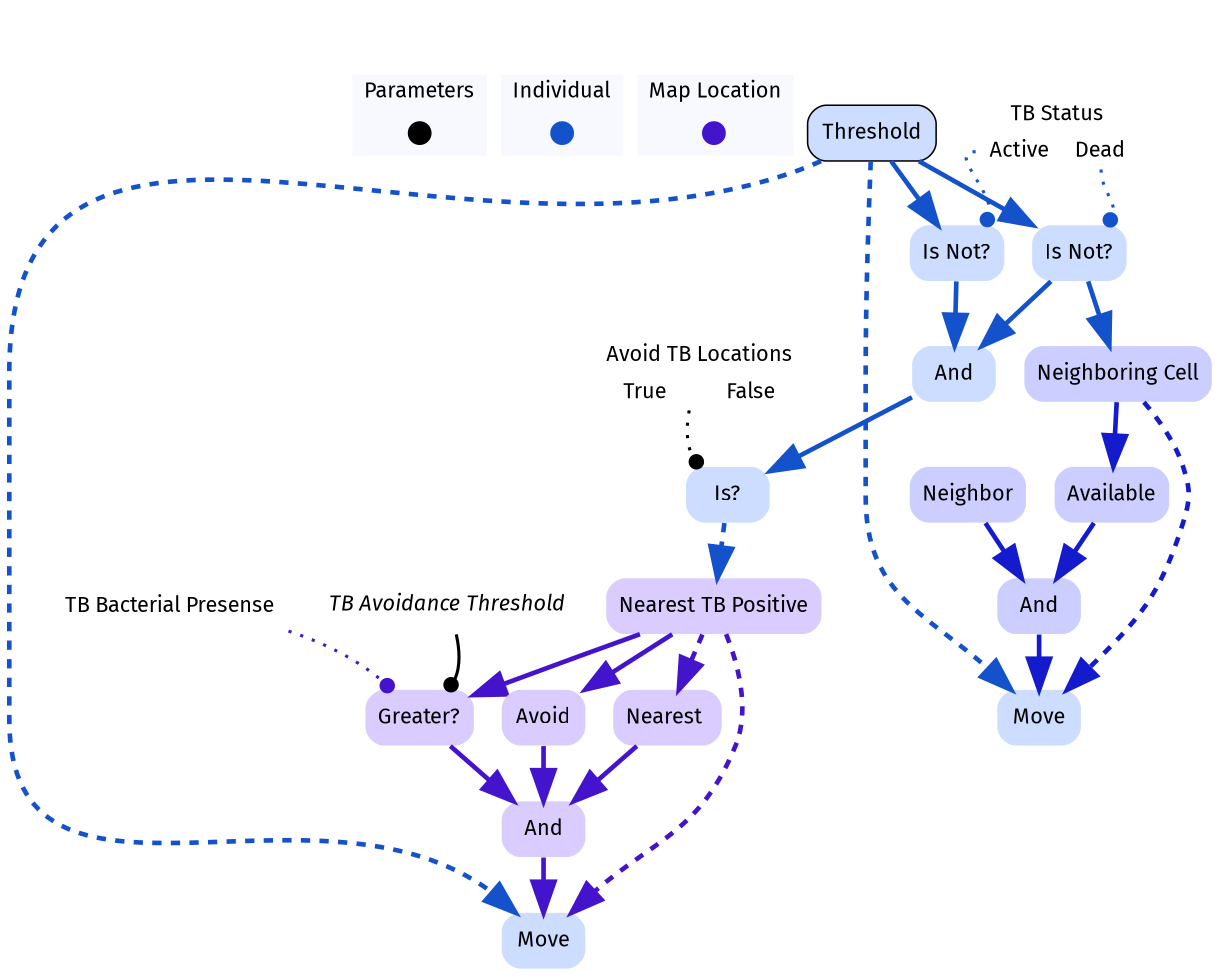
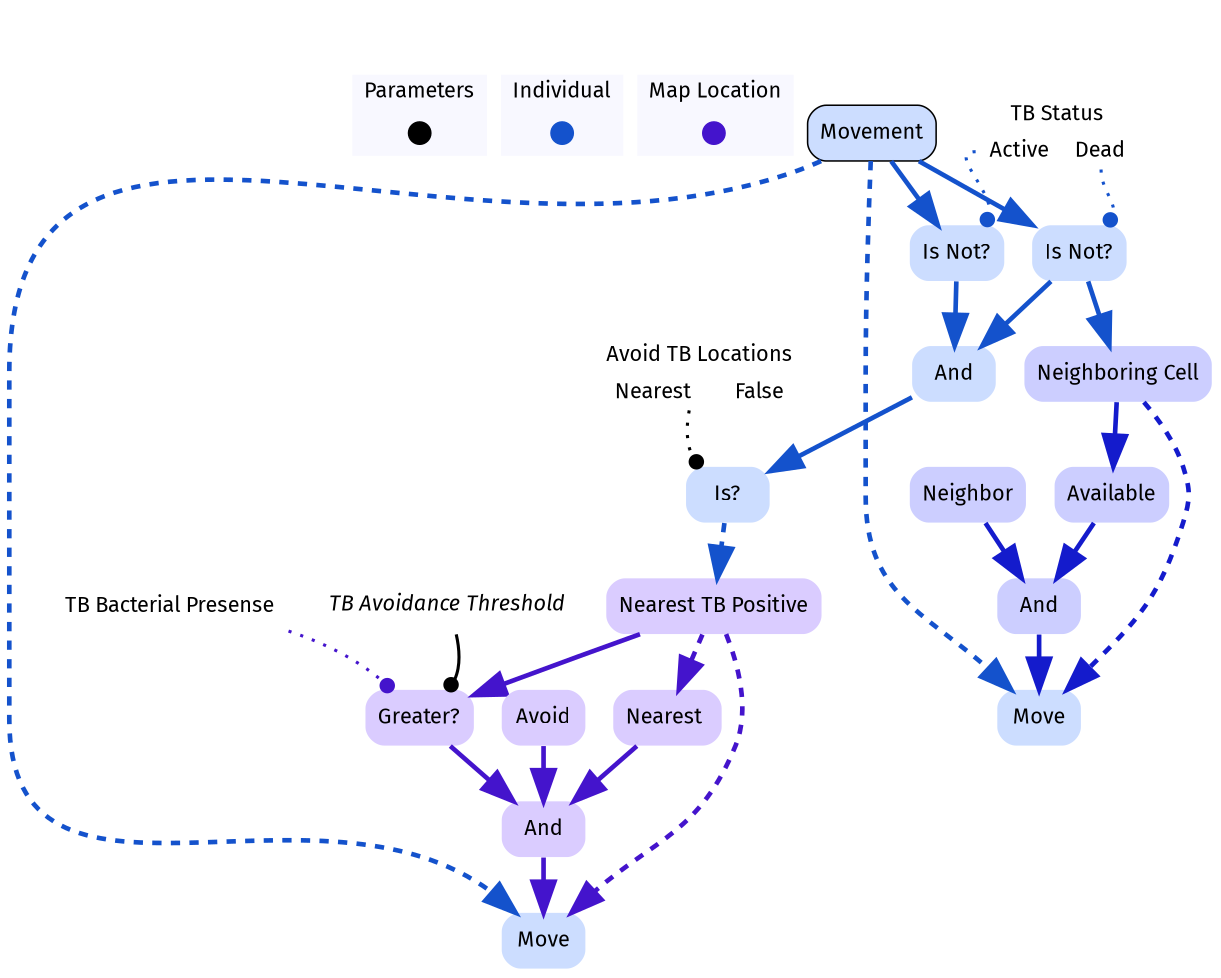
node "Threshold": label "Threshold" -> "Movement"
node "Avoid TB Locations": text "True" -> "Nearest"
edge "Nearest TB Positive" -> "Avoid": removed
